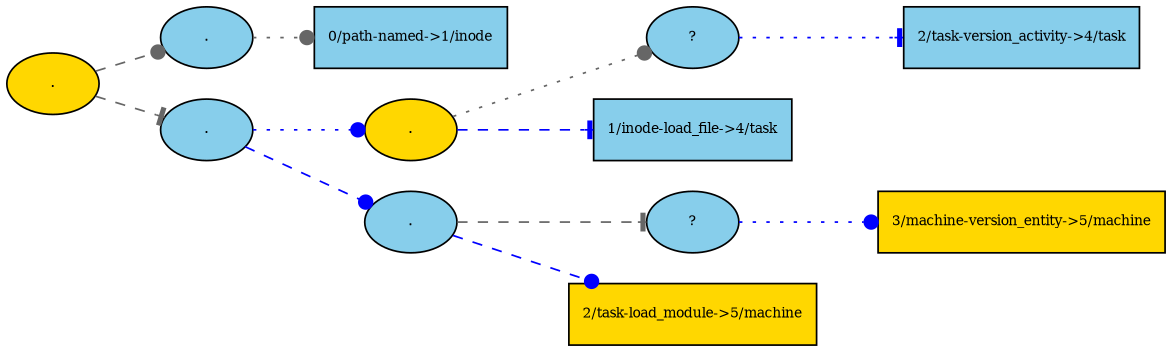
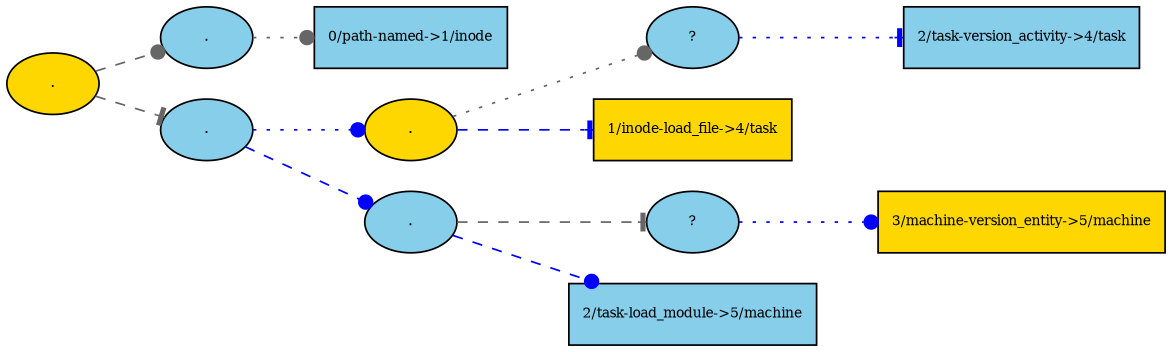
node "1/inode-load_file->4/task": fillcolor skyblue -> gold
node "2/task-load_module->5/machine": fillcolor gold -> skyblue
